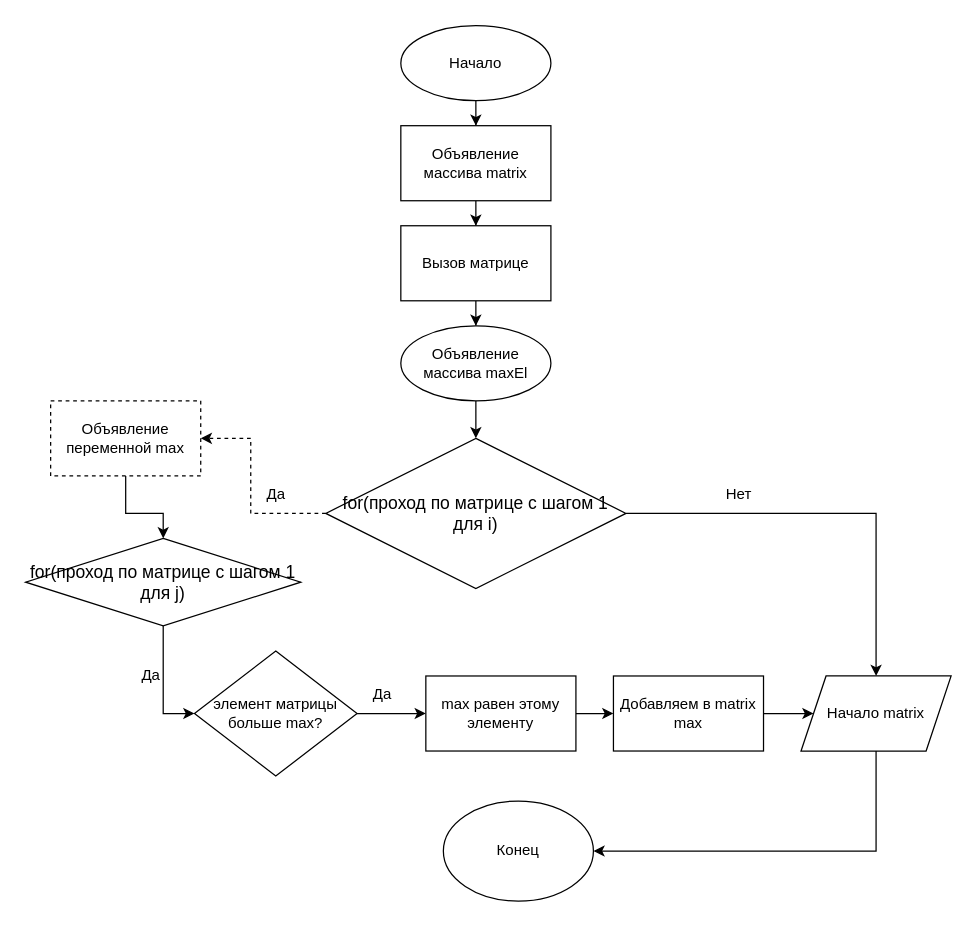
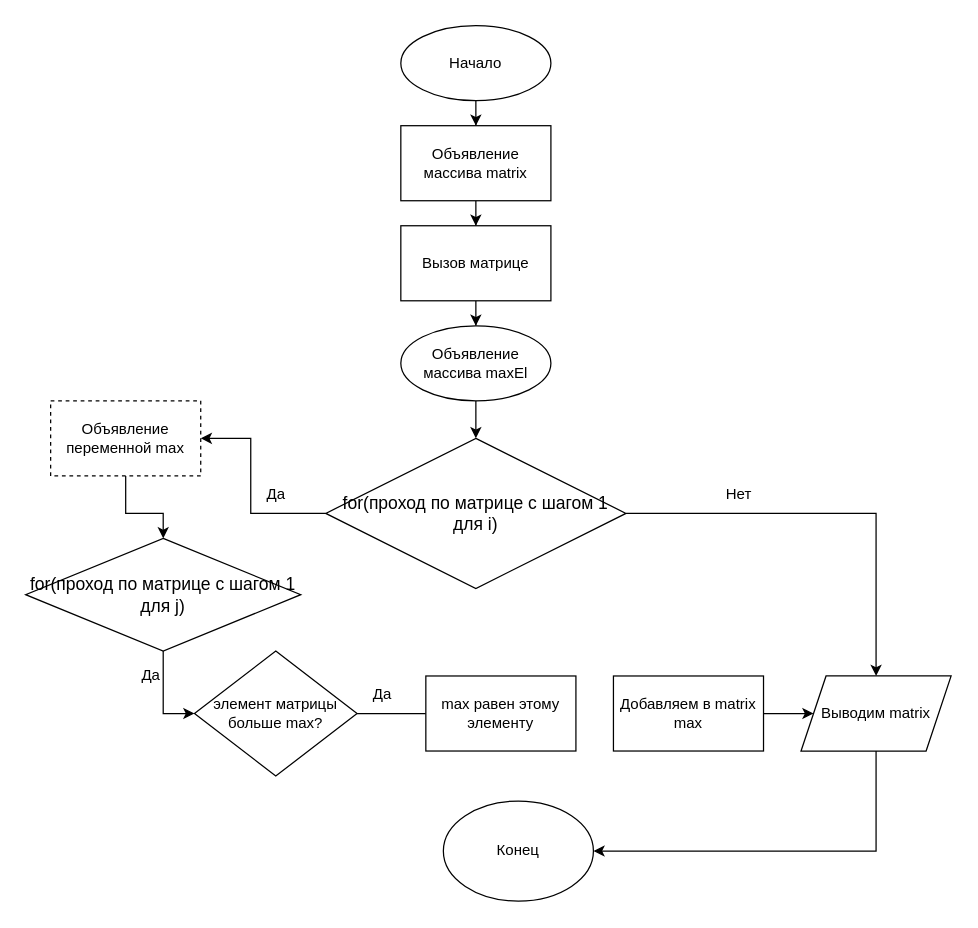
edge "for(проход по матрице с шагом 1 для i)" -> "Объявление переменной max": style dashed -> solid
node "for(проход по матрице с шагом 1 для j)": size 275x88 -> 275x113
edge "элемент матрицы больше max?" -> "max равен этому элементу": arrowhead classic -> none
edge "max равен этому элементу" -> "Добавляем в matrix max": removed
node "Начало matrix": label "Начало matrix" -> "Выводим matrix"
